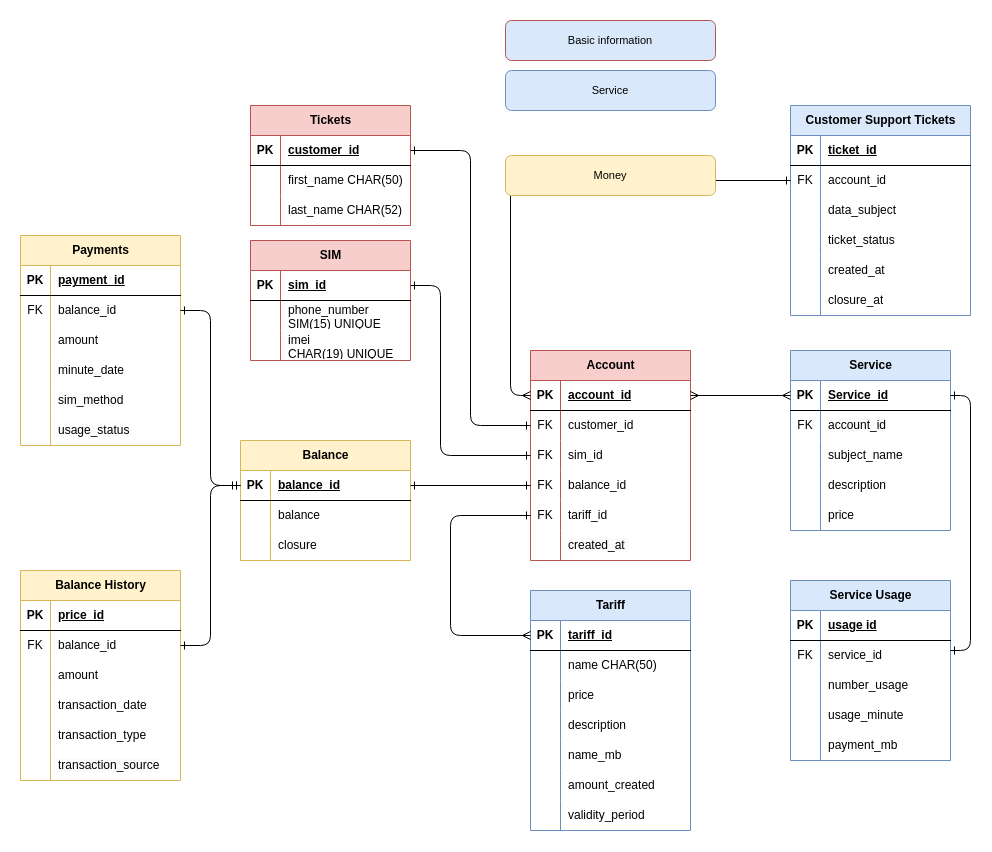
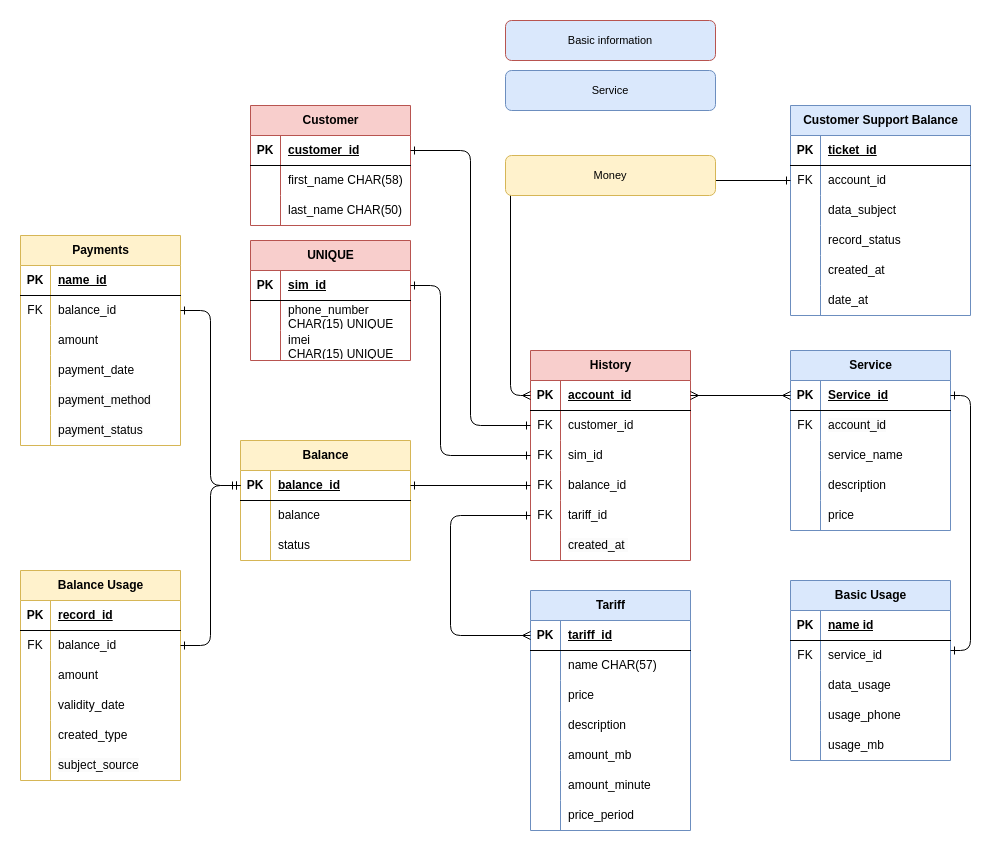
node "Tickets": label "Tickets" -> "Customer"
node "Customer Support Tickets": label "Customer Support Tickets" -> "Customer Support Balance"
node "first_name CHAR(50)": label "first_name CHAR(50)" -> "first_name CHAR(58)"
node "last_name CHAR(52)": label "last_name CHAR(52)" -> "last_name CHAR(50)"
node "ticket_status": label "ticket_status" -> "record_status"
node "SIM": label "SIM" -> "UNIQUE"
node "payment_id": label "payment_id" -> "name_id"
node "closure_at": label "closure_at" -> "date_at"
node "phone_number SIM(15) UNIQUE": label "phone_number SIM(15) UNIQUE" -> "phone_number CHAR(15) UNIQUE"
node "imei CHAR(19) UNIQUE": label "imei CHAR(19) UNIQUE" -> "imei CHAR(15) UNIQUE"
node "Account": label "Account" -> "History"
node "minute_date": label "minute_date" -> "payment_date"
node "sim_method": label "sim_method" -> "payment_method"
node "usage_status": label "usage_status" -> "payment_status"
node "subject_name": label "subject_name" -> "service_name"
node "closure": label "closure" -> "status"
node "Balance History": label "Balance History" -> "Balance Usage"
node "Service Usage": label "Service Usage" -> "Basic Usage"
node "price_id": label "price_id" -> "record_id"
node "usage id": label "usage id" -> "name id"
node "name CHAR(50)": label "name CHAR(50)" -> "name CHAR(57)"
node "number_usage": label "number_usage" -> "data_usage"
node "transaction_date": label "transaction_date" -> "validity_date"
node "usage_minute": label "usage_minute" -> "usage_phone"
node "transaction_type": label "transaction_type" -> "created_type"
node "payment_mb": label "payment_mb" -> "usage_mb"
node "name_mb": label "name_mb" -> "amount_mb"
node "transaction_source": label "transaction_source" -> "subject_source"
node "amount_created": label "amount_created" -> "amount_minute"
node "validity_period": label "validity_period" -> "price_period"
